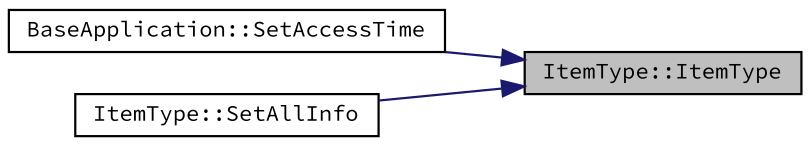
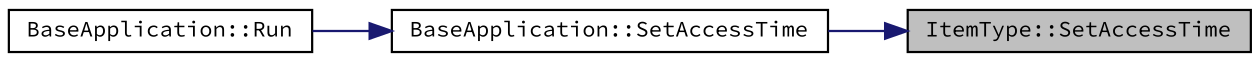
node "BaseApplication::Run": added
node "ItemType::ItemType": label "ItemType::ItemType" -> "ItemType::SetAccessTime"
node "ItemType::SetAllInfo": removed
